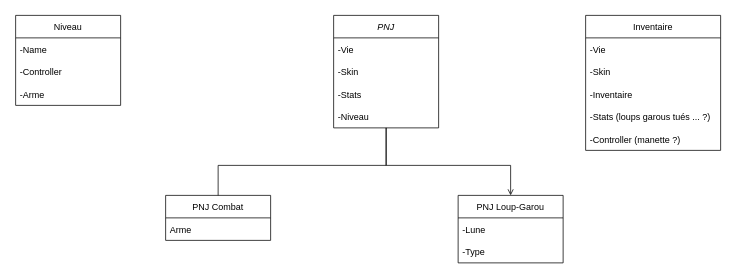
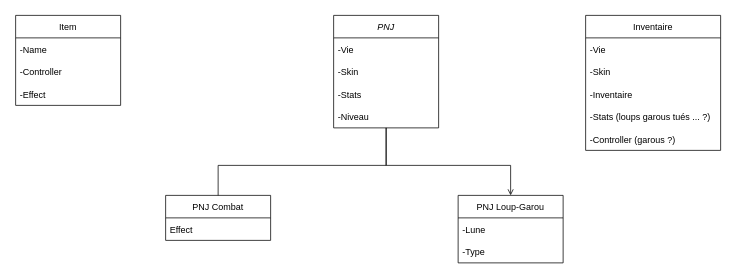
node "Niveau": label "Niveau" -> "Item"
node "-Arme": label "-Arme" -> "-Effect"
node "-Controller (manette ?)": label "-Controller (manette ?)" -> "-Controller (garous ?)"
node "Arme": label "Arme" -> "Effect"
